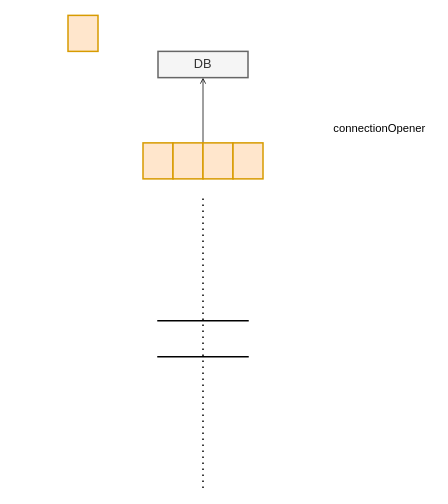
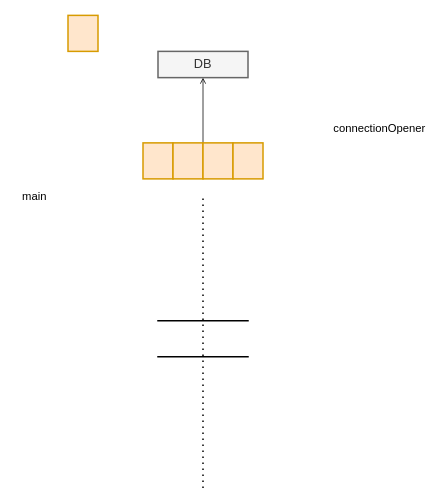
node "main": added
